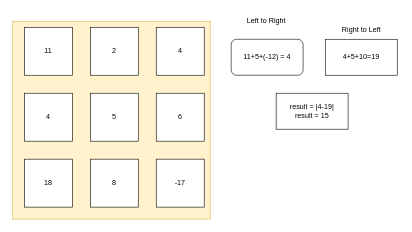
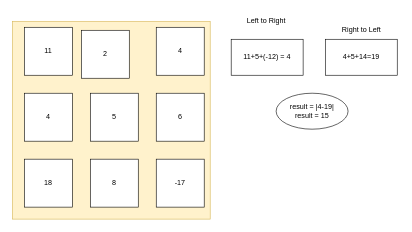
node "2": moved (114, 51) -> (105, 54)
node "11+5+(-12) = 4": shape rounded rectangle -> rectangle
node "4+5+10=19": label "4+5+10=19" -> "4+5+14=19"
node "result = |4-19| result = 15": shape rectangle -> ellipse
